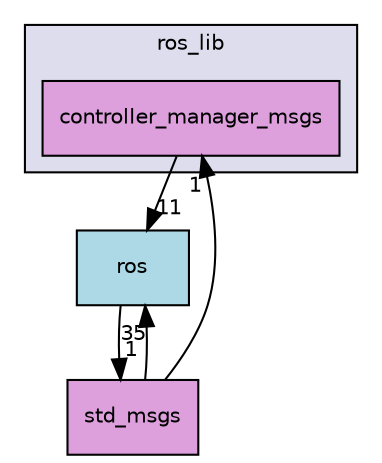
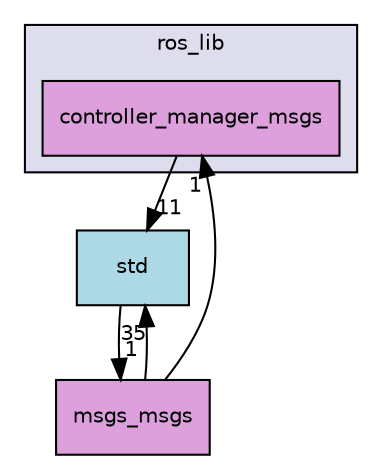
node "ros": label "ros" -> "std"
node "std_msgs": label "std_msgs" -> "msgs_msgs"
